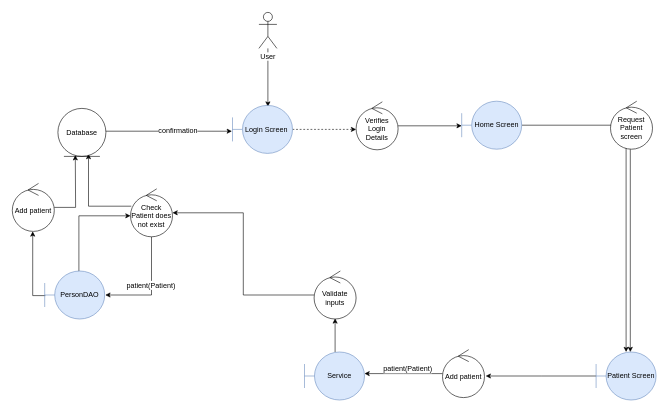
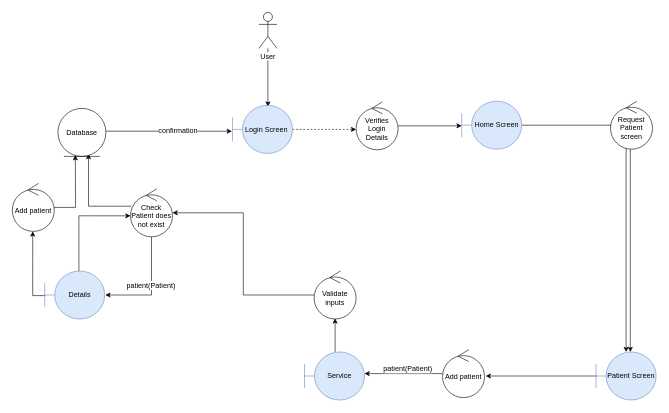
node "PersonDAO": label "PersonDAO" -> "Details"
